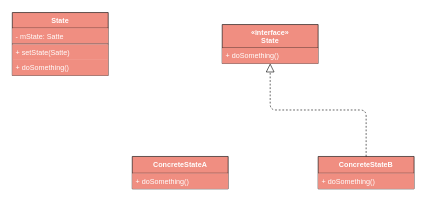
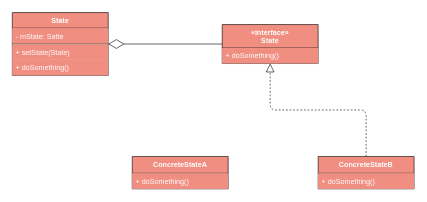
edge "«interface» State" -> "State": added
node "+ setState(Satte)": label "+ setState(Satte)" -> "+ setState(State)"
